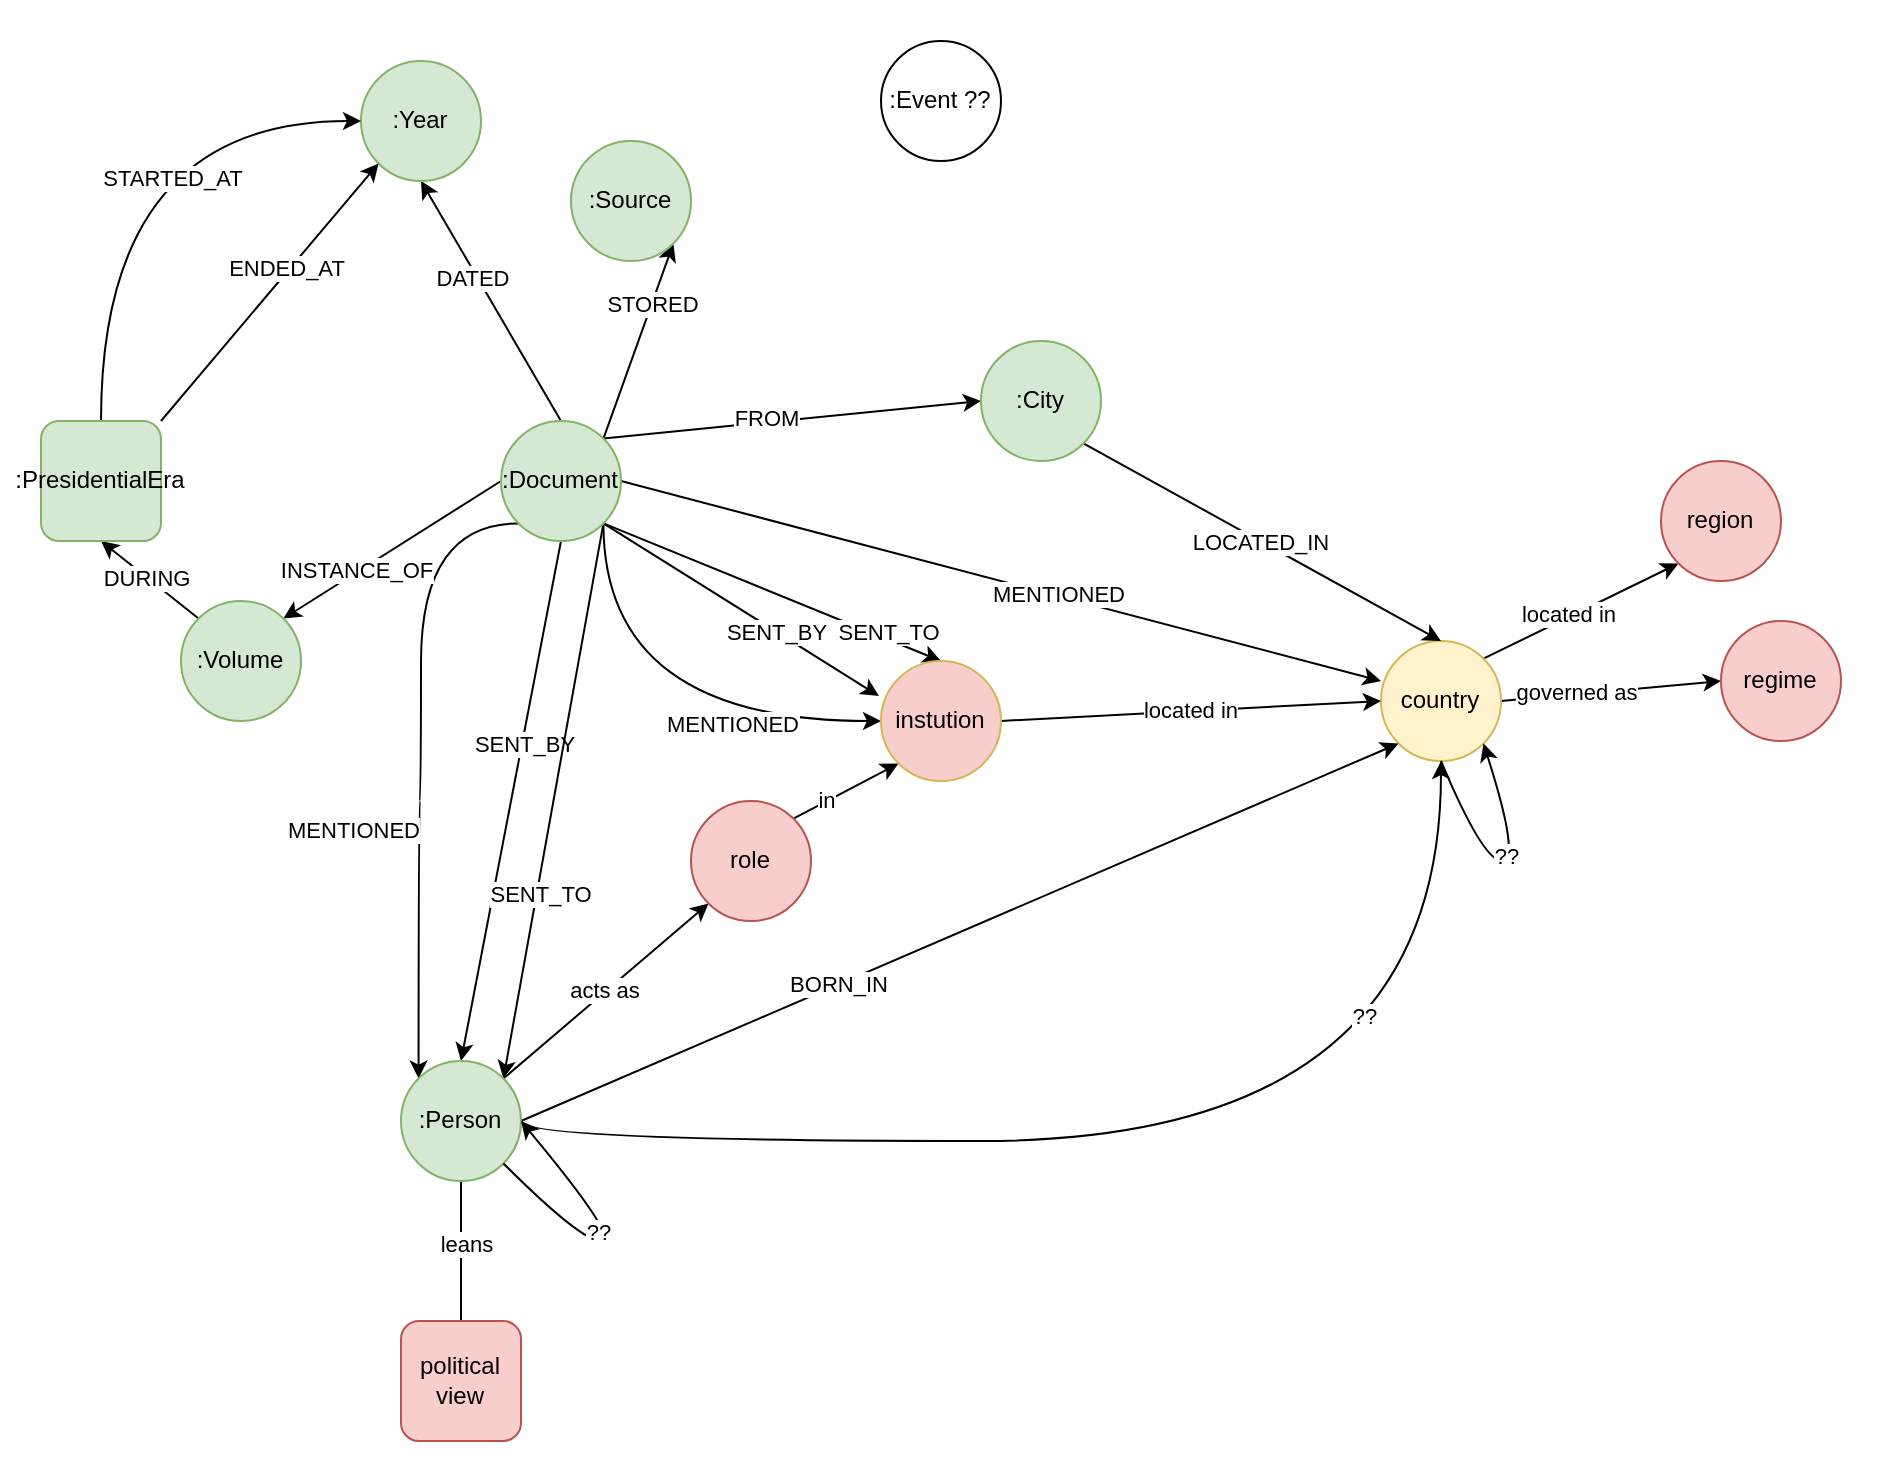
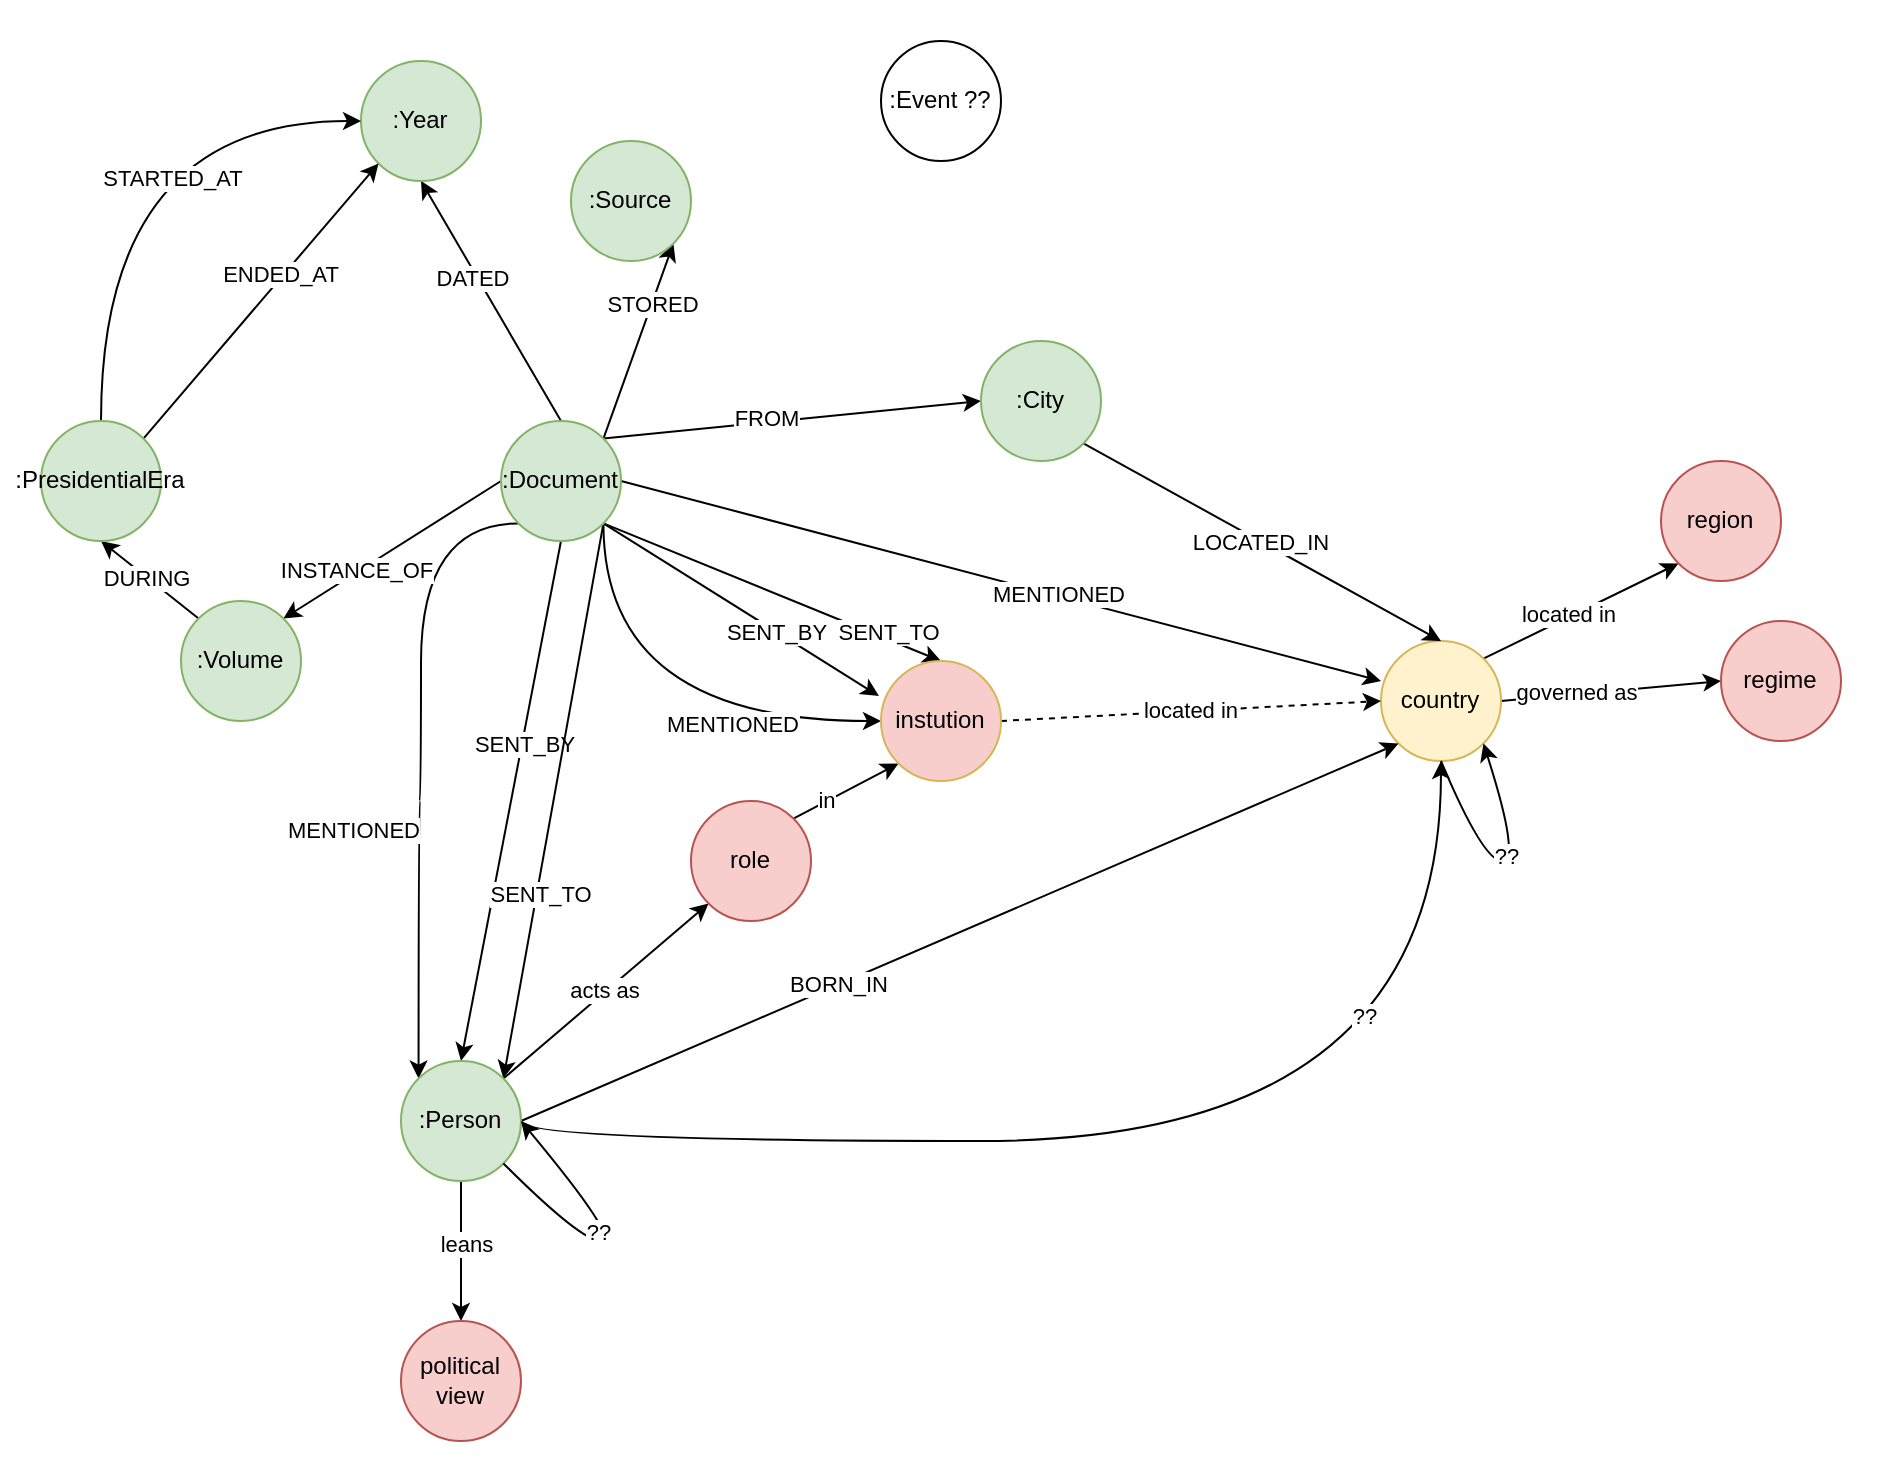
node ":PresidentialEra": shape rounded rectangle -> ellipse
edge "instution" -> "country": style solid -> dashed
edge ":Person" -- "political view": arrowhead none -> classic
node "political view": shape rounded rectangle -> ellipse
